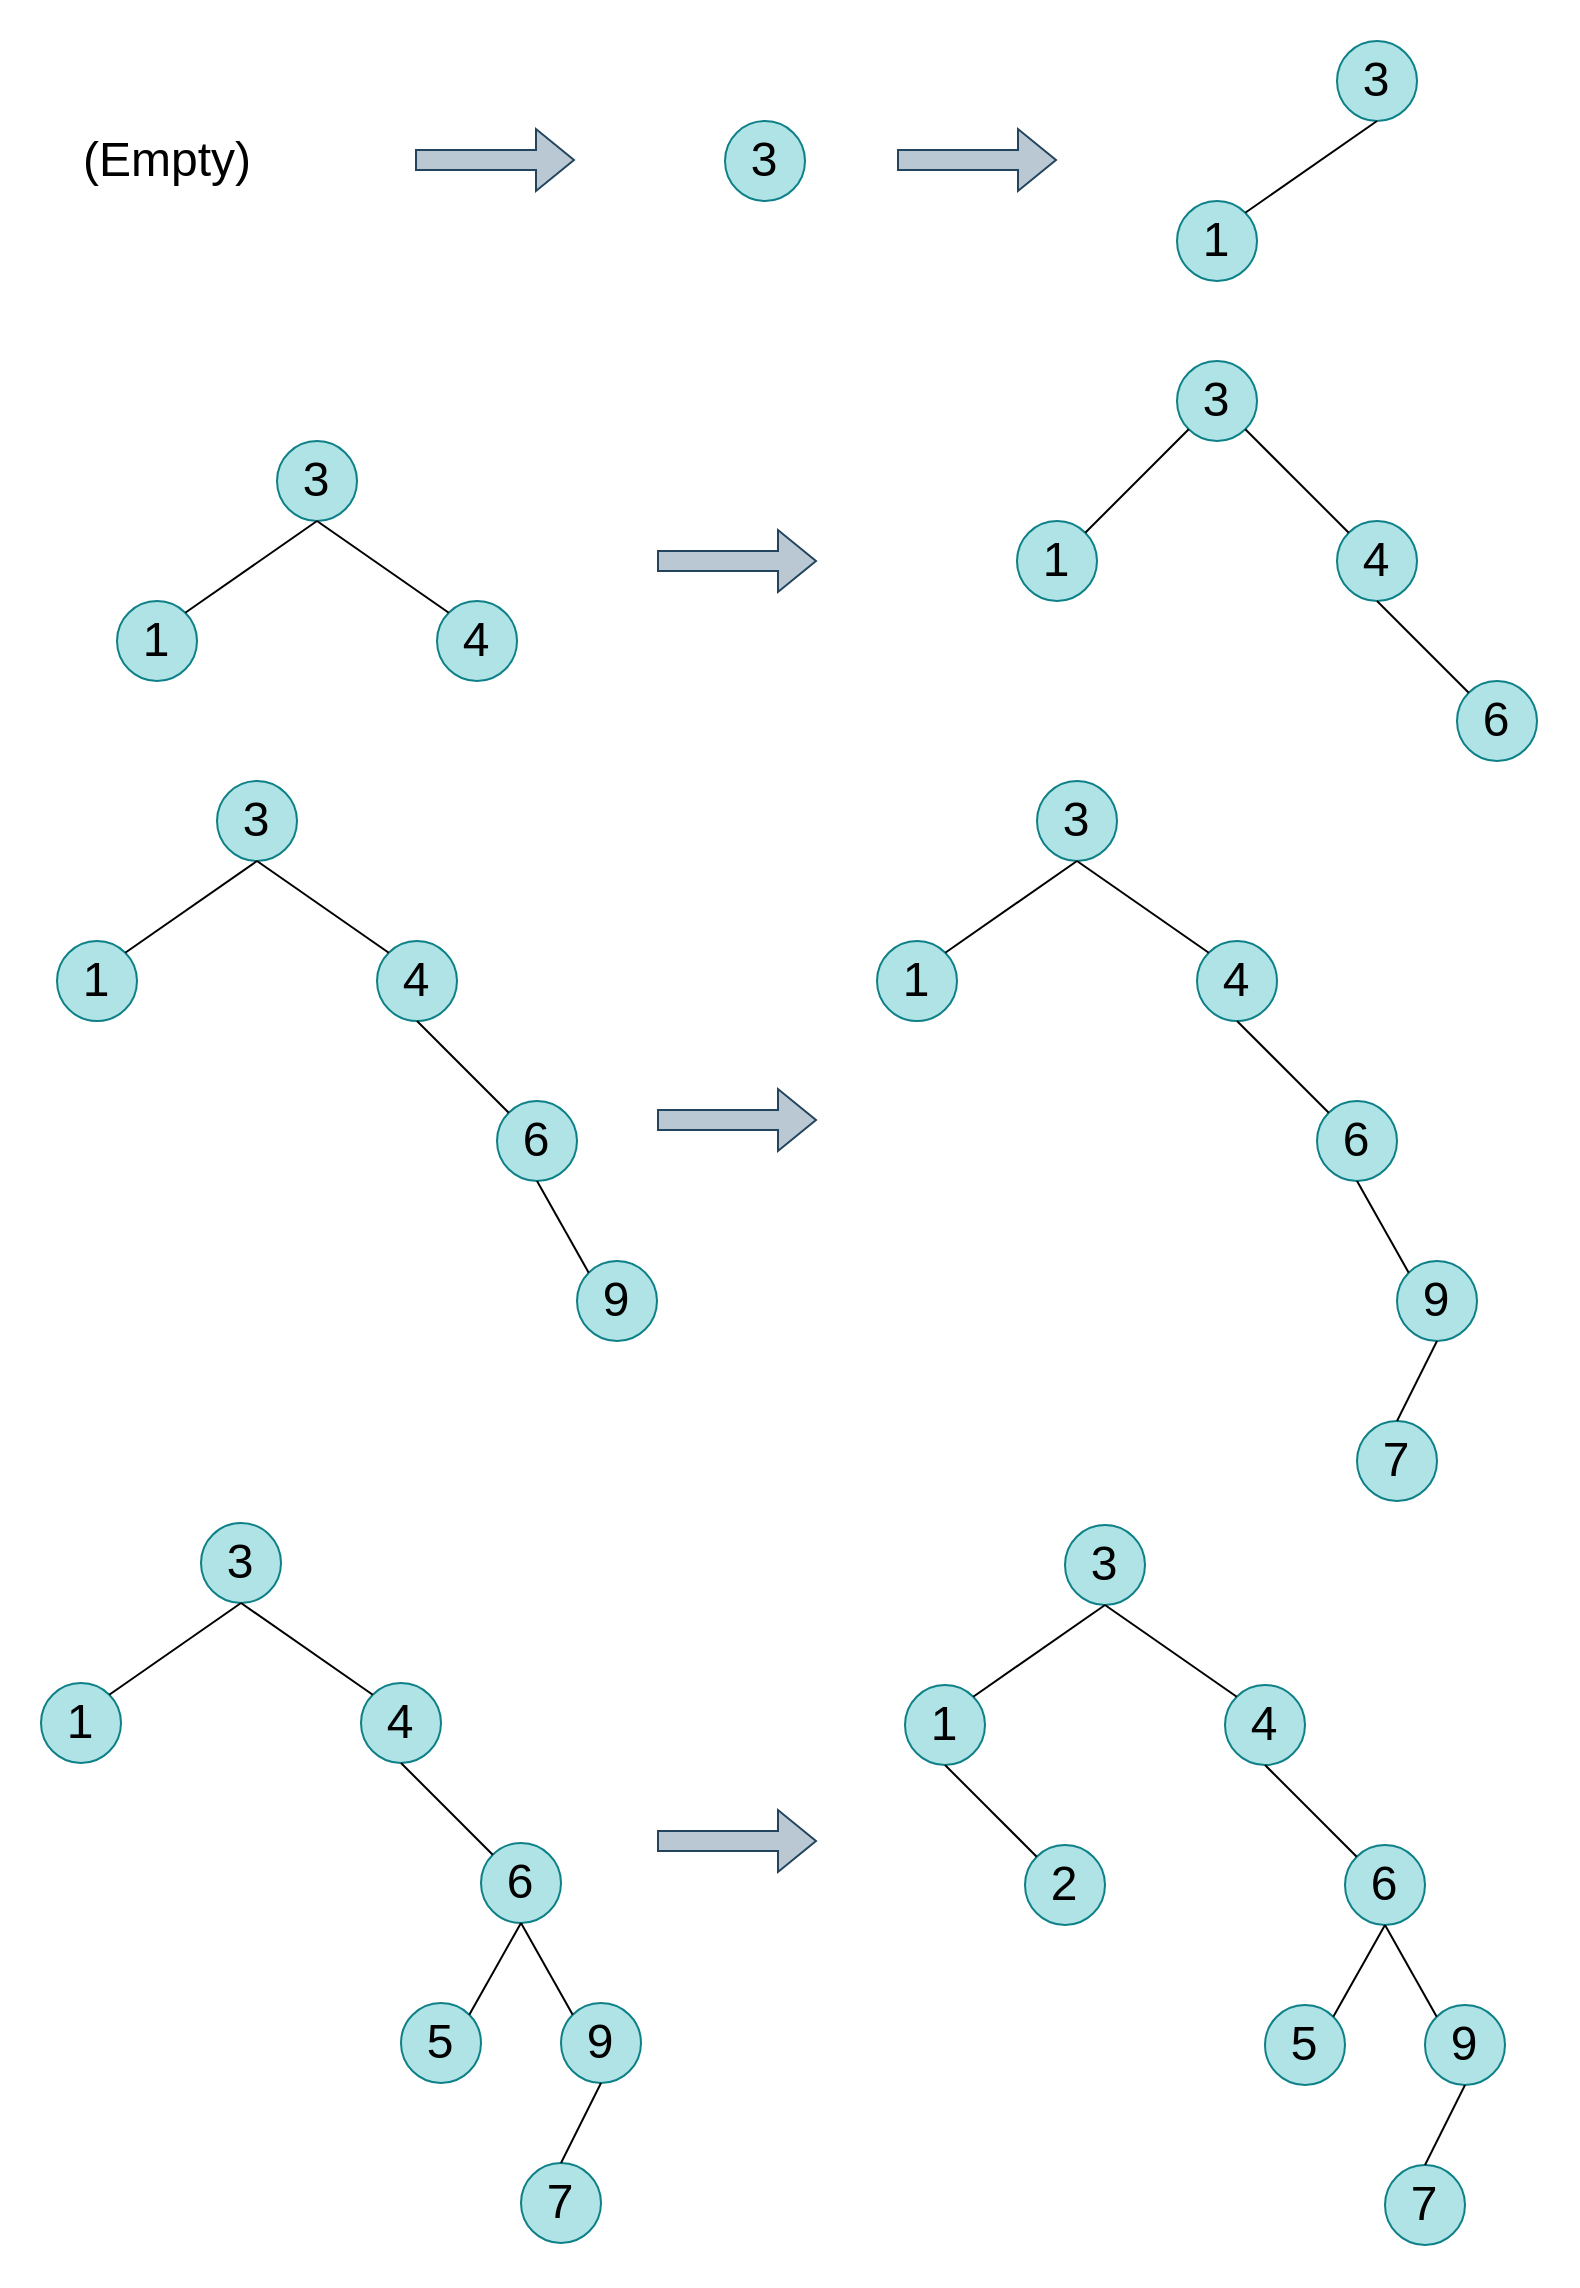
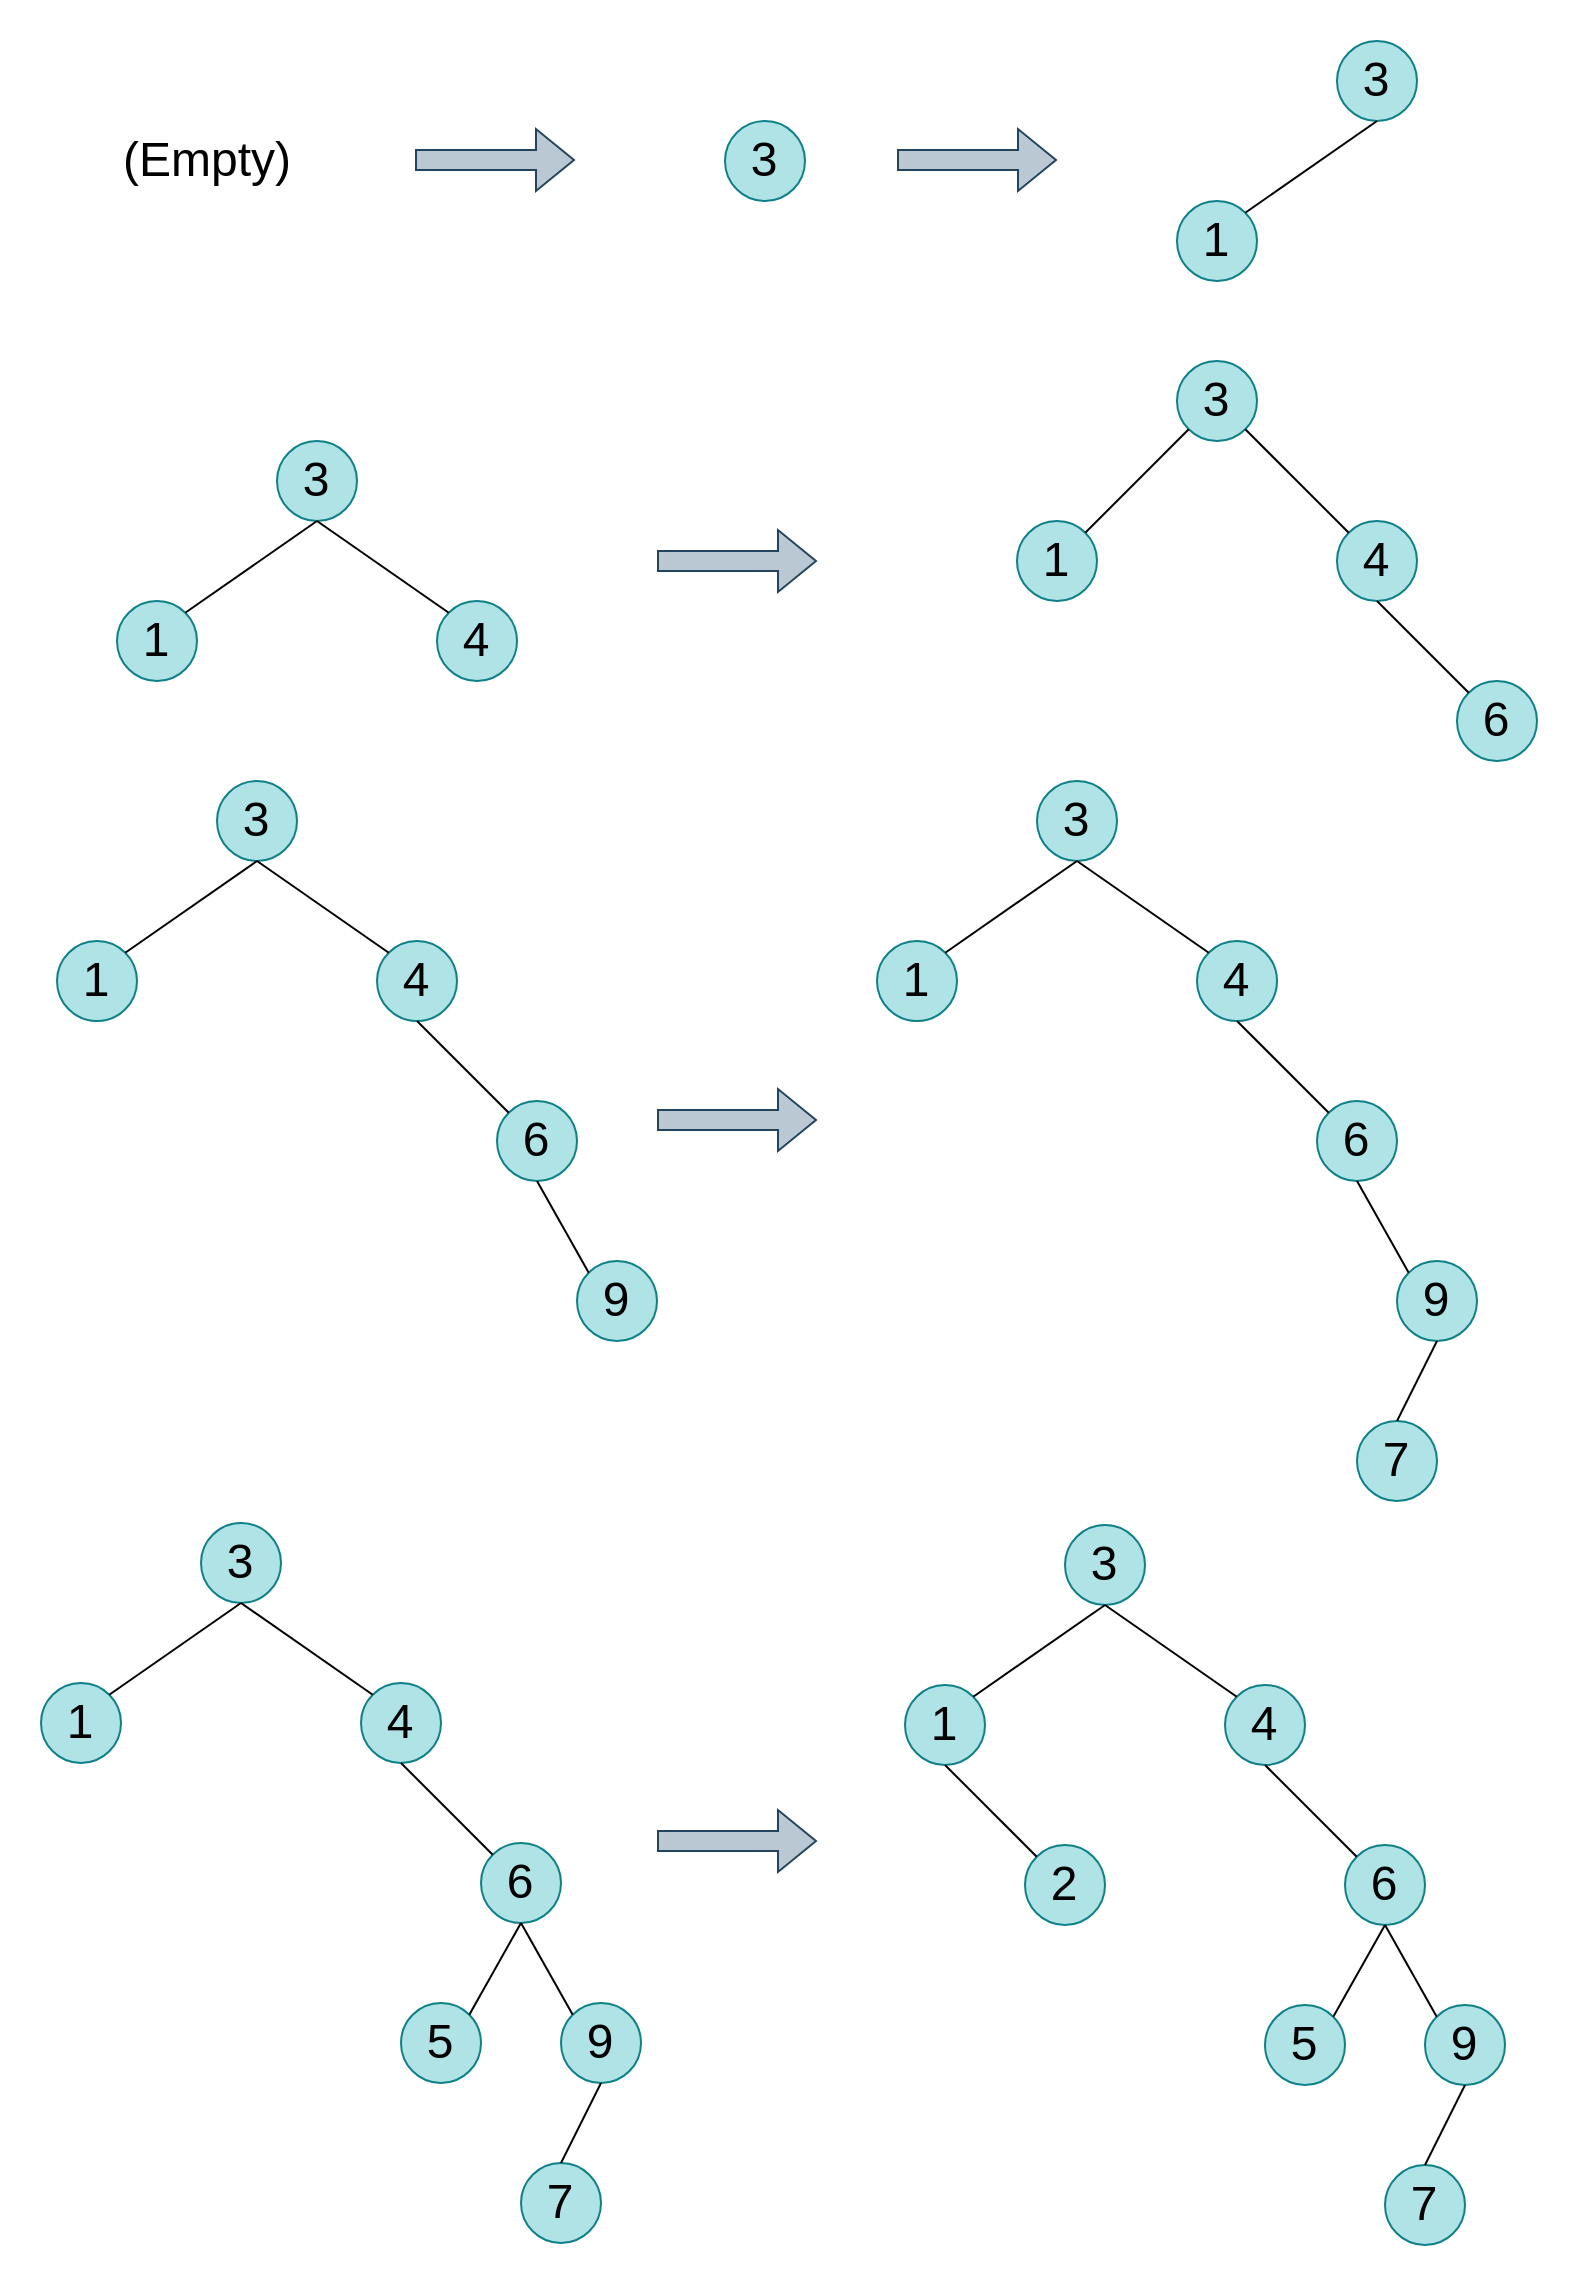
node "(Empty)": moved (167, 161) -> (207, 161)
